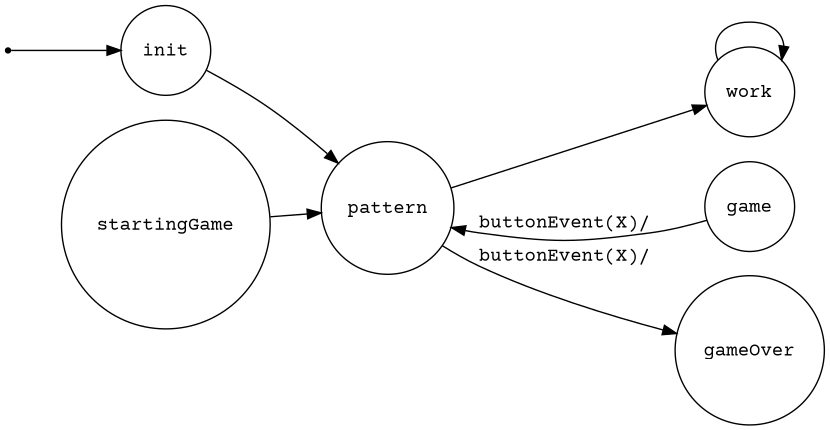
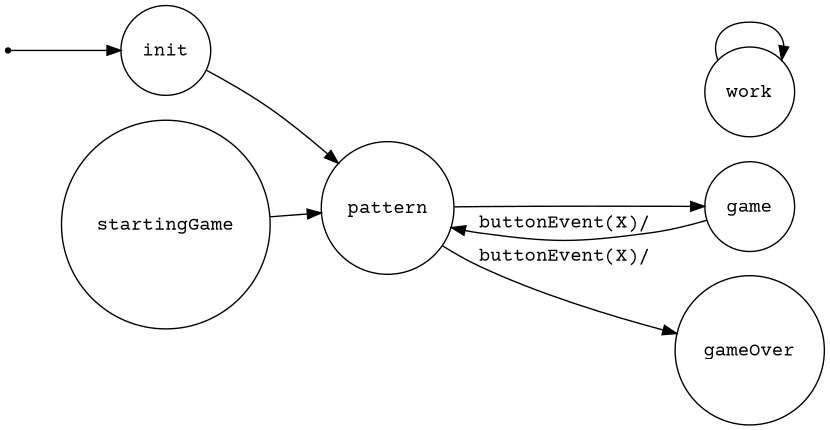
edge "pattern" -> "work": now "pattern" -> "game"
